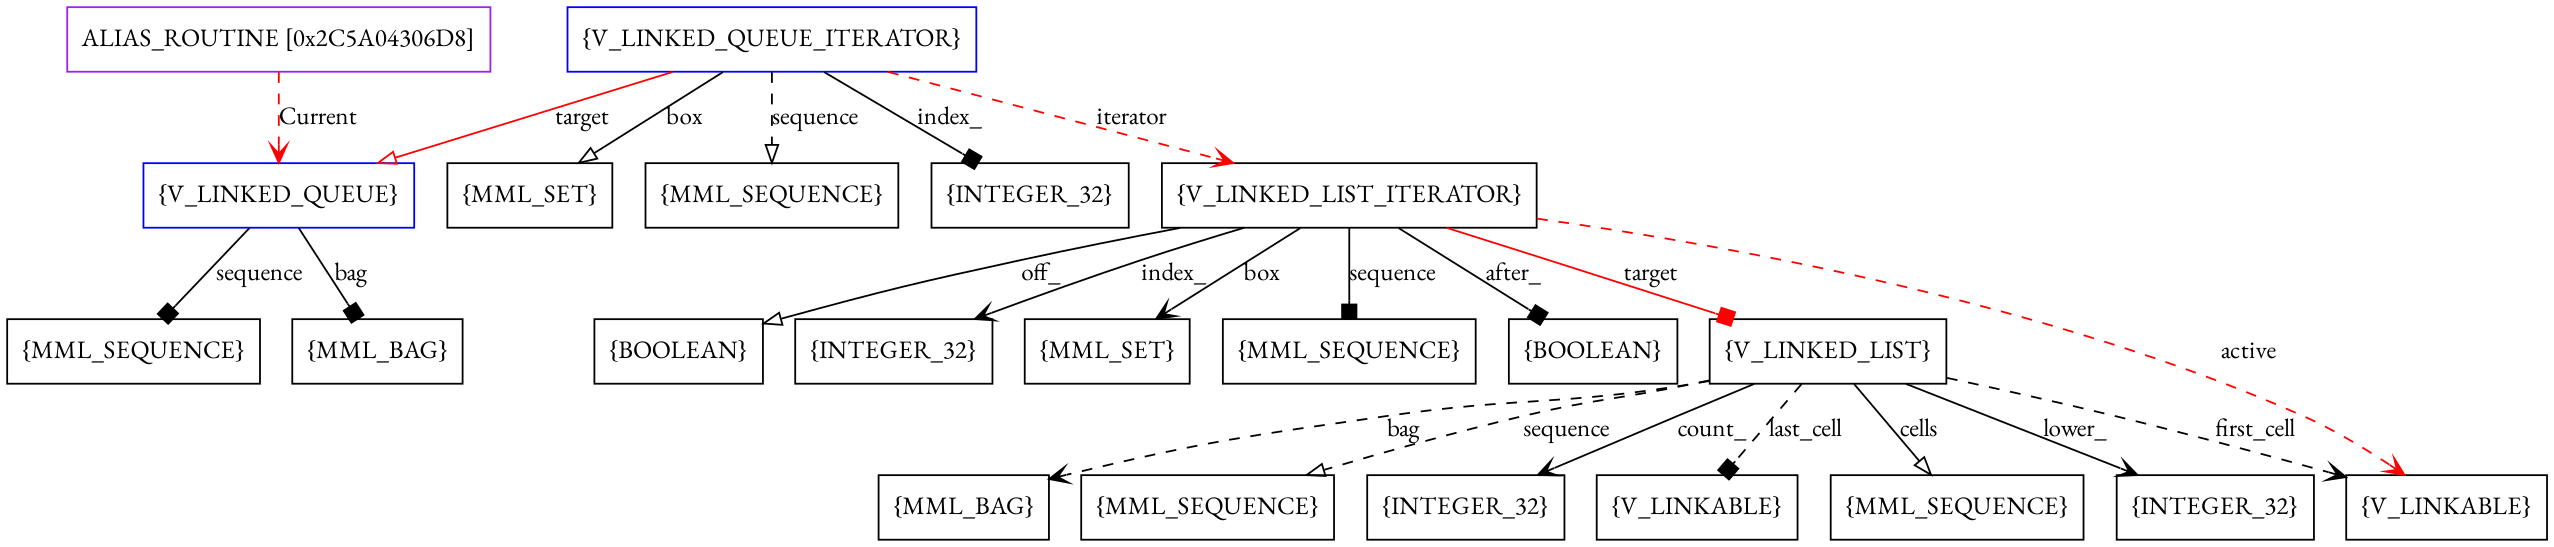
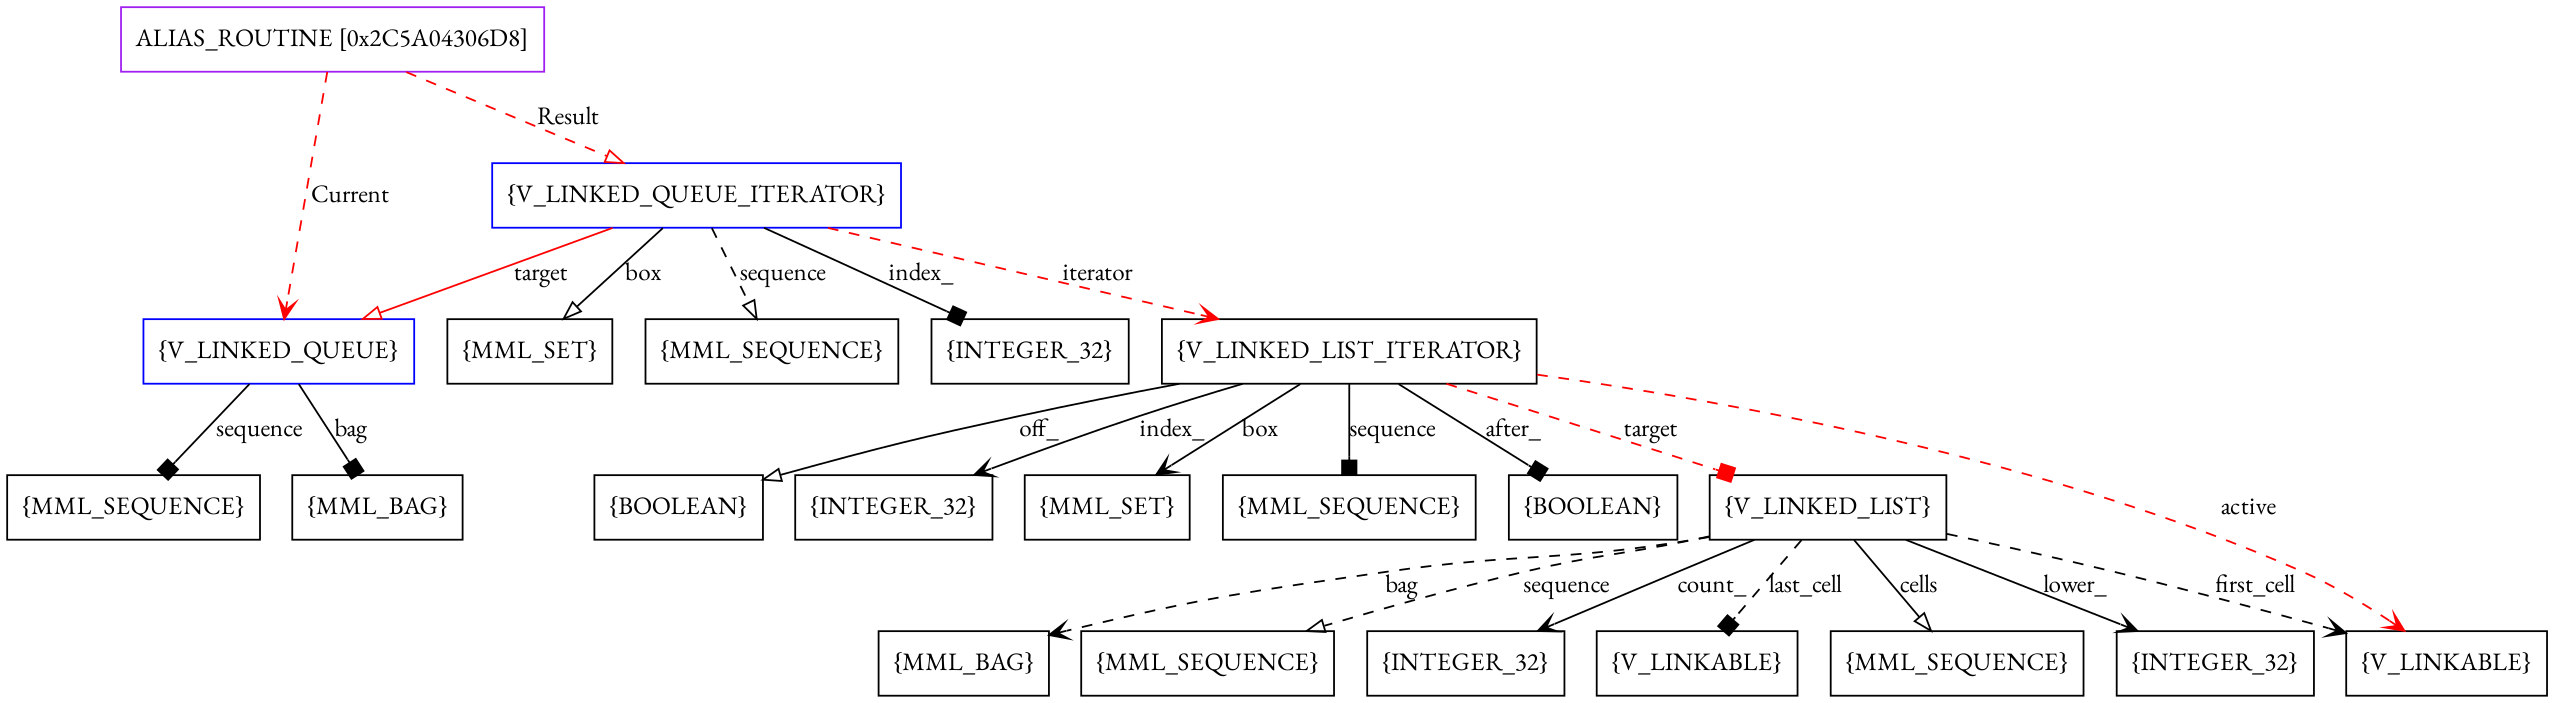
edge "ALIAS_ROUTINE [0x2C5A04306D8]" -> "{V_LINKED_QUEUE_ITERATOR}": added, label "Result"
edge "{V_LINKED_LIST_ITERATOR}" -> "{V_LINKED_LIST}": style solid -> dashed
